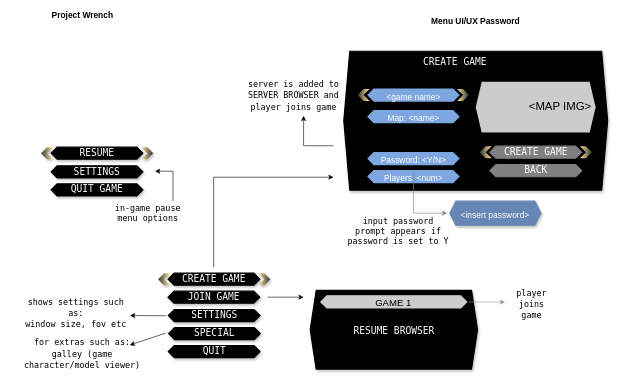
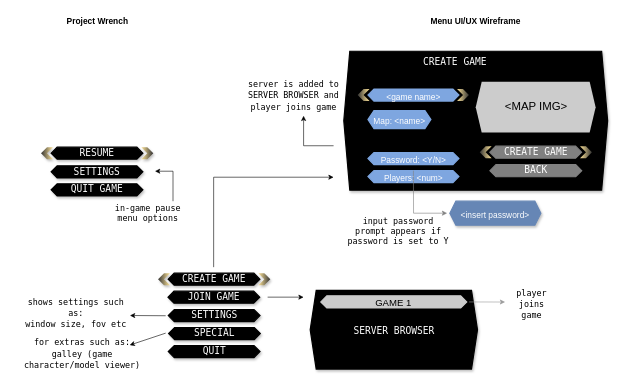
node "Project Wrench": moved (83, 15) -> (98, 21)
node "Menu UI/UX Password": label "Menu UI/UX Password" -> "Menu UI/UX Wireframe"
node "<MAP IMG>": moved (560, 107) -> (536, 107)
node "Map: <name>": size 91x12 -> 63x18
node "RESUME BROWSER": label "RESUME BROWSER" -> "SERVER BROWSER"
